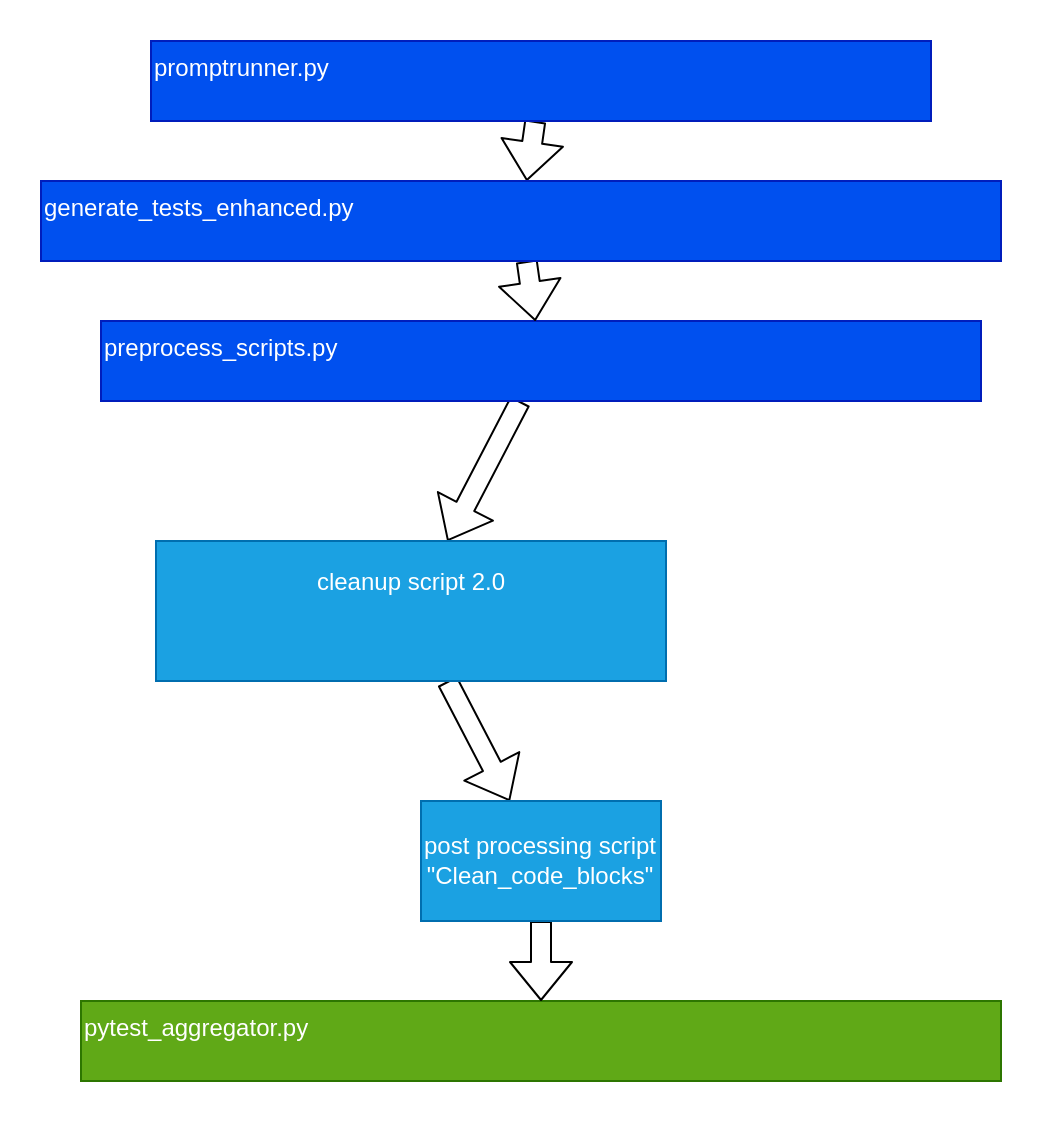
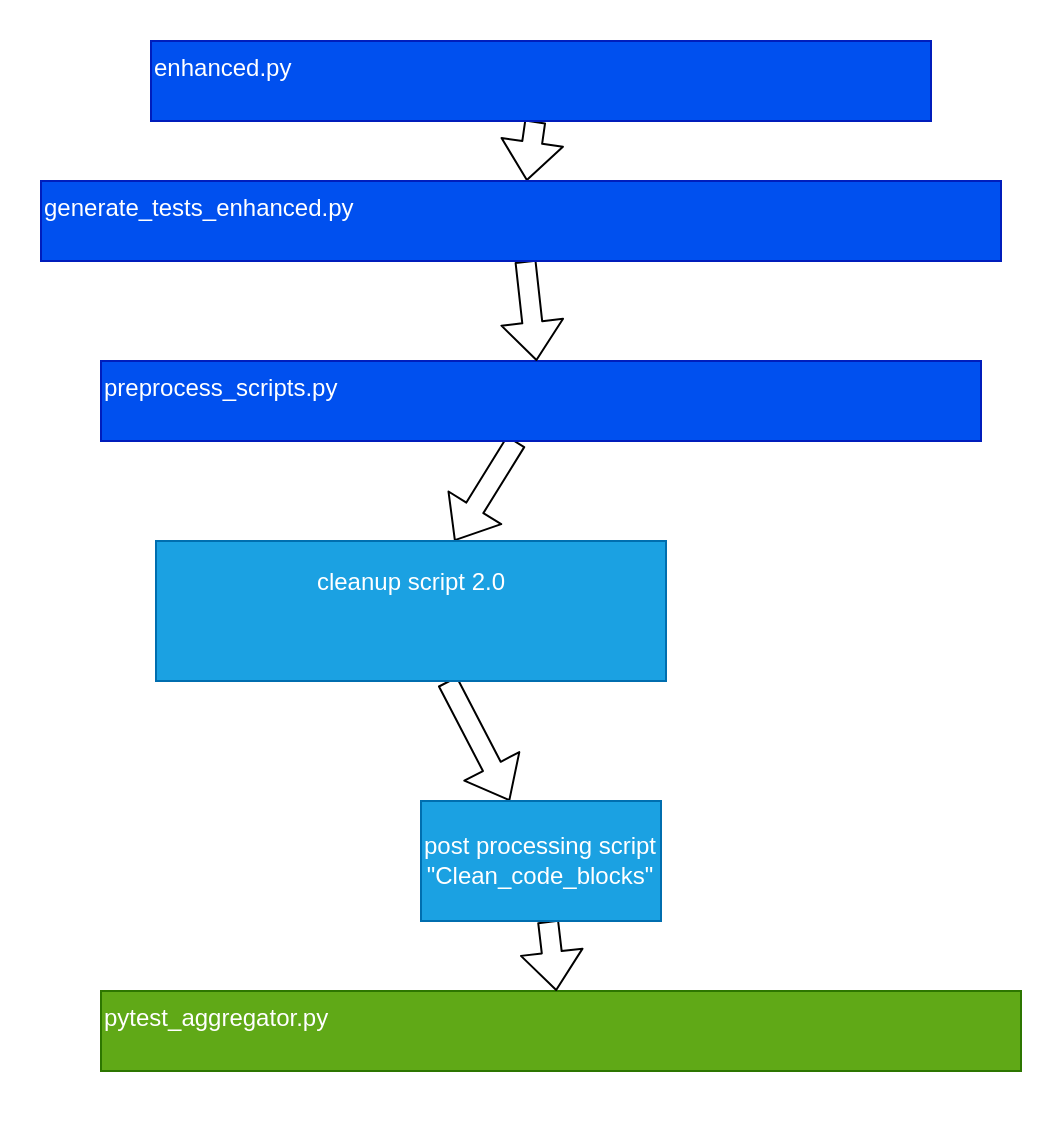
node "promptrunner.py": label "promptrunner.py" -> "enhanced.py"
node "preprocess_scripts.py": moved (541, 361) -> (541, 401)
node "pytest_aggregator.py": moved (541, 1041) -> (561, 1031)
